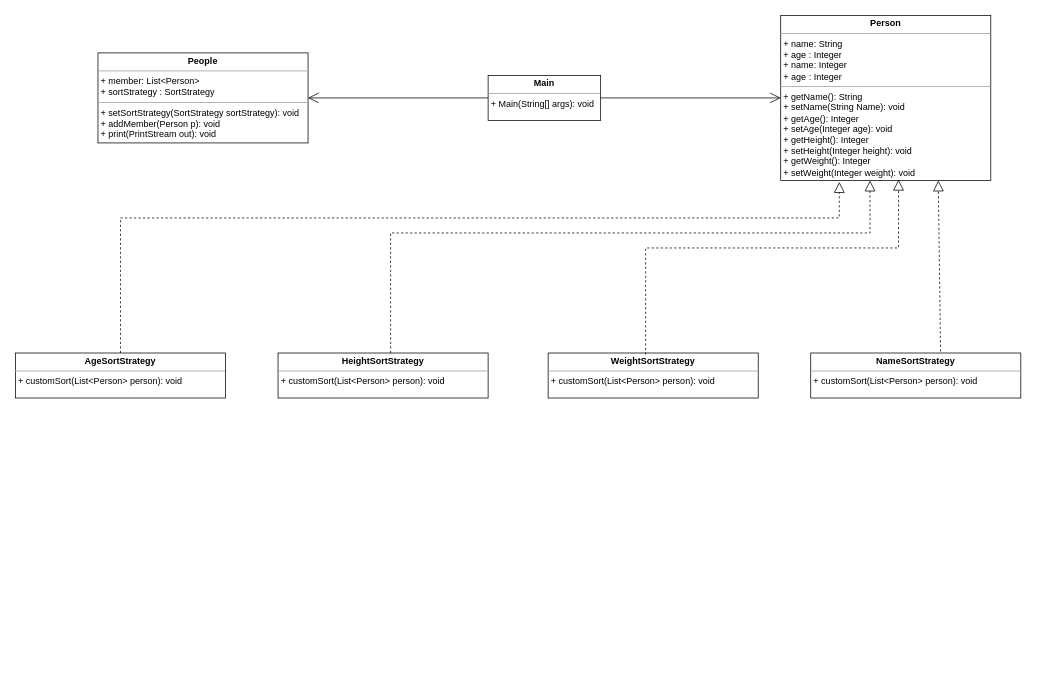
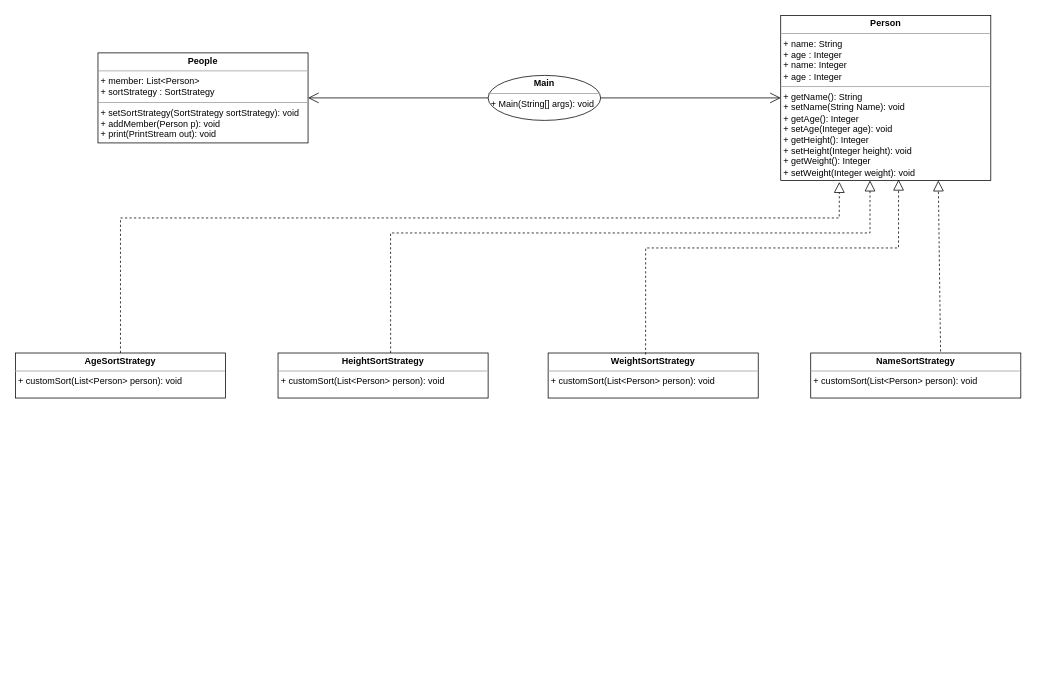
node "Main + Main(String[] args): void": shape rectangle -> ellipse
